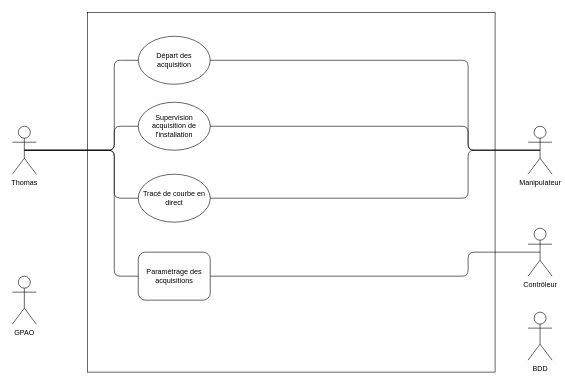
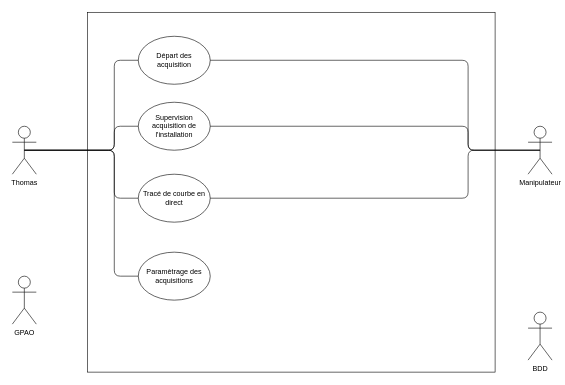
node "Contrôleur": removed
node "Paramètrage des acquisitions": shape rounded rectangle -> ellipse
edge "Contrôleur" -- "Paramètrage des acquisitions": removed
